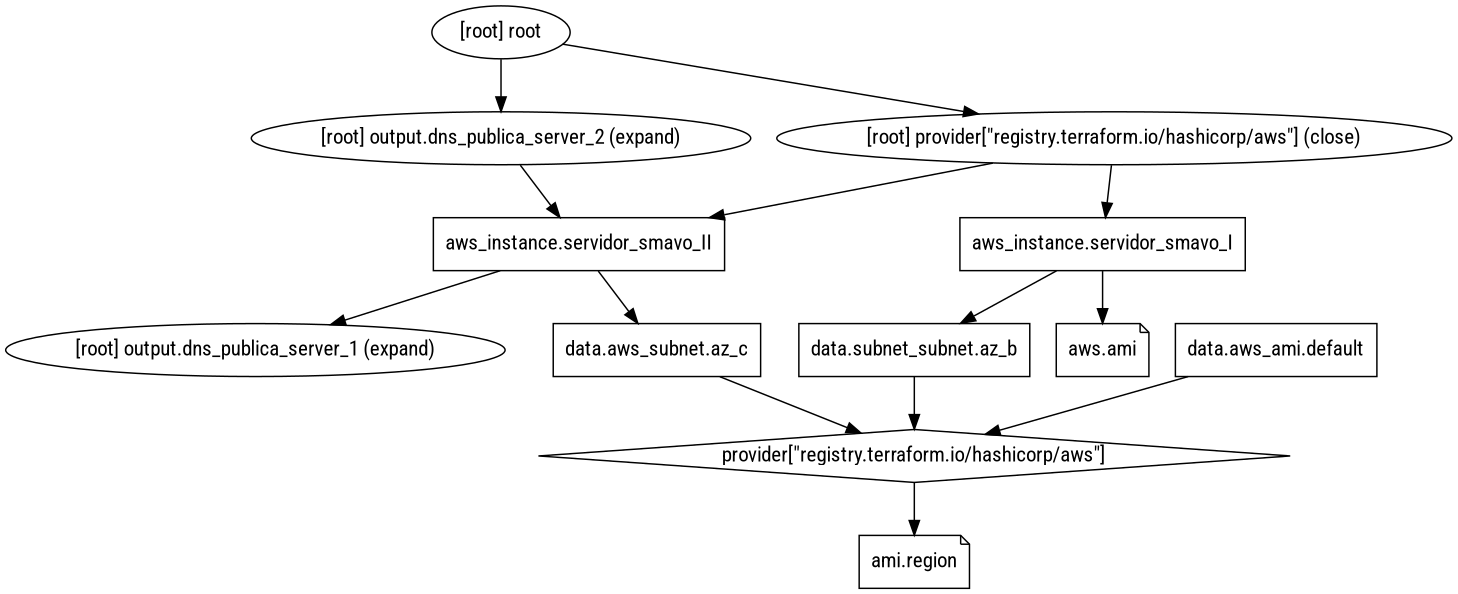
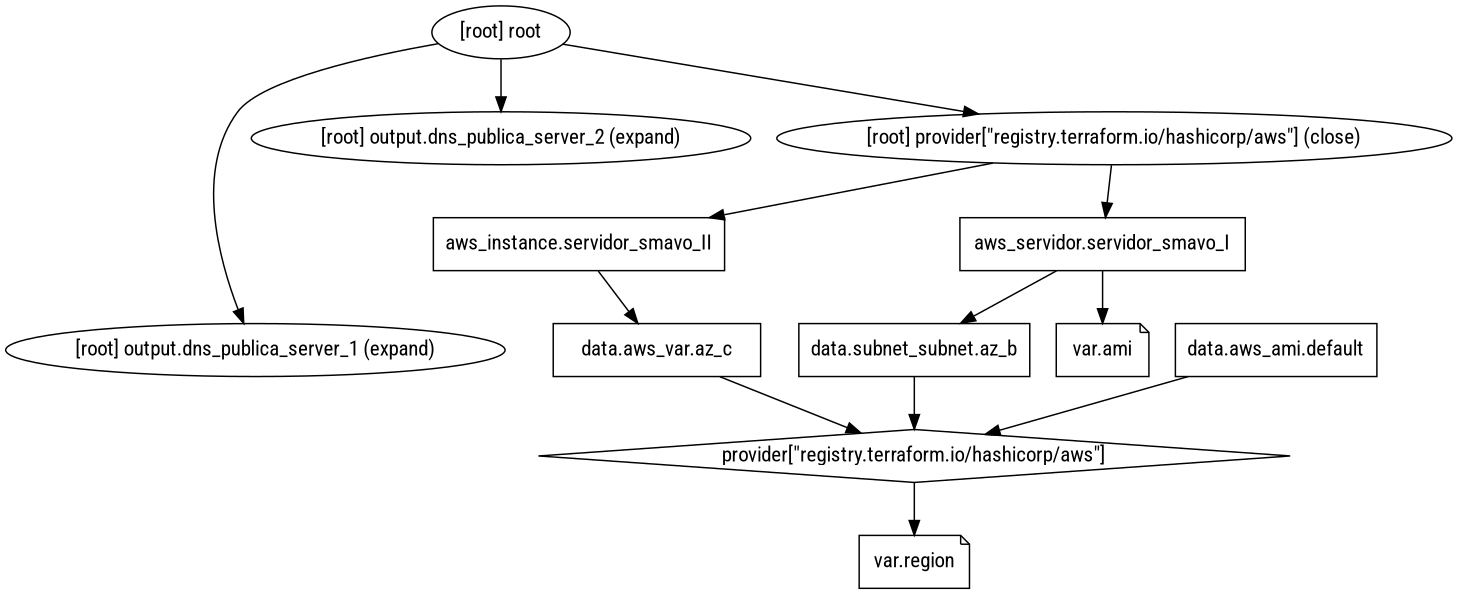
edge "[root] output.dns_publica_server_2 (expand)" -> "aws_instance.servidor_smavo_II": removed
node "aws_instance.servidor_smavo_I": label "aws_instance.servidor_smavo_I" -> "aws_servidor.servidor_smavo_I"
edge "aws_instance.servidor_smavo_II" -> "[root] output.dns_publica_server_1 (expand)": now "[root] root" -> "[root] output.dns_publica_server_1 (expand)"
node "data.aws_subnet.az_c": label "data.aws_subnet.az_c" -> "data.aws_var.az_c"
node "aws.ami": label "aws.ami" -> "var.ami"
node "ami.region": label "ami.region" -> "var.region"
